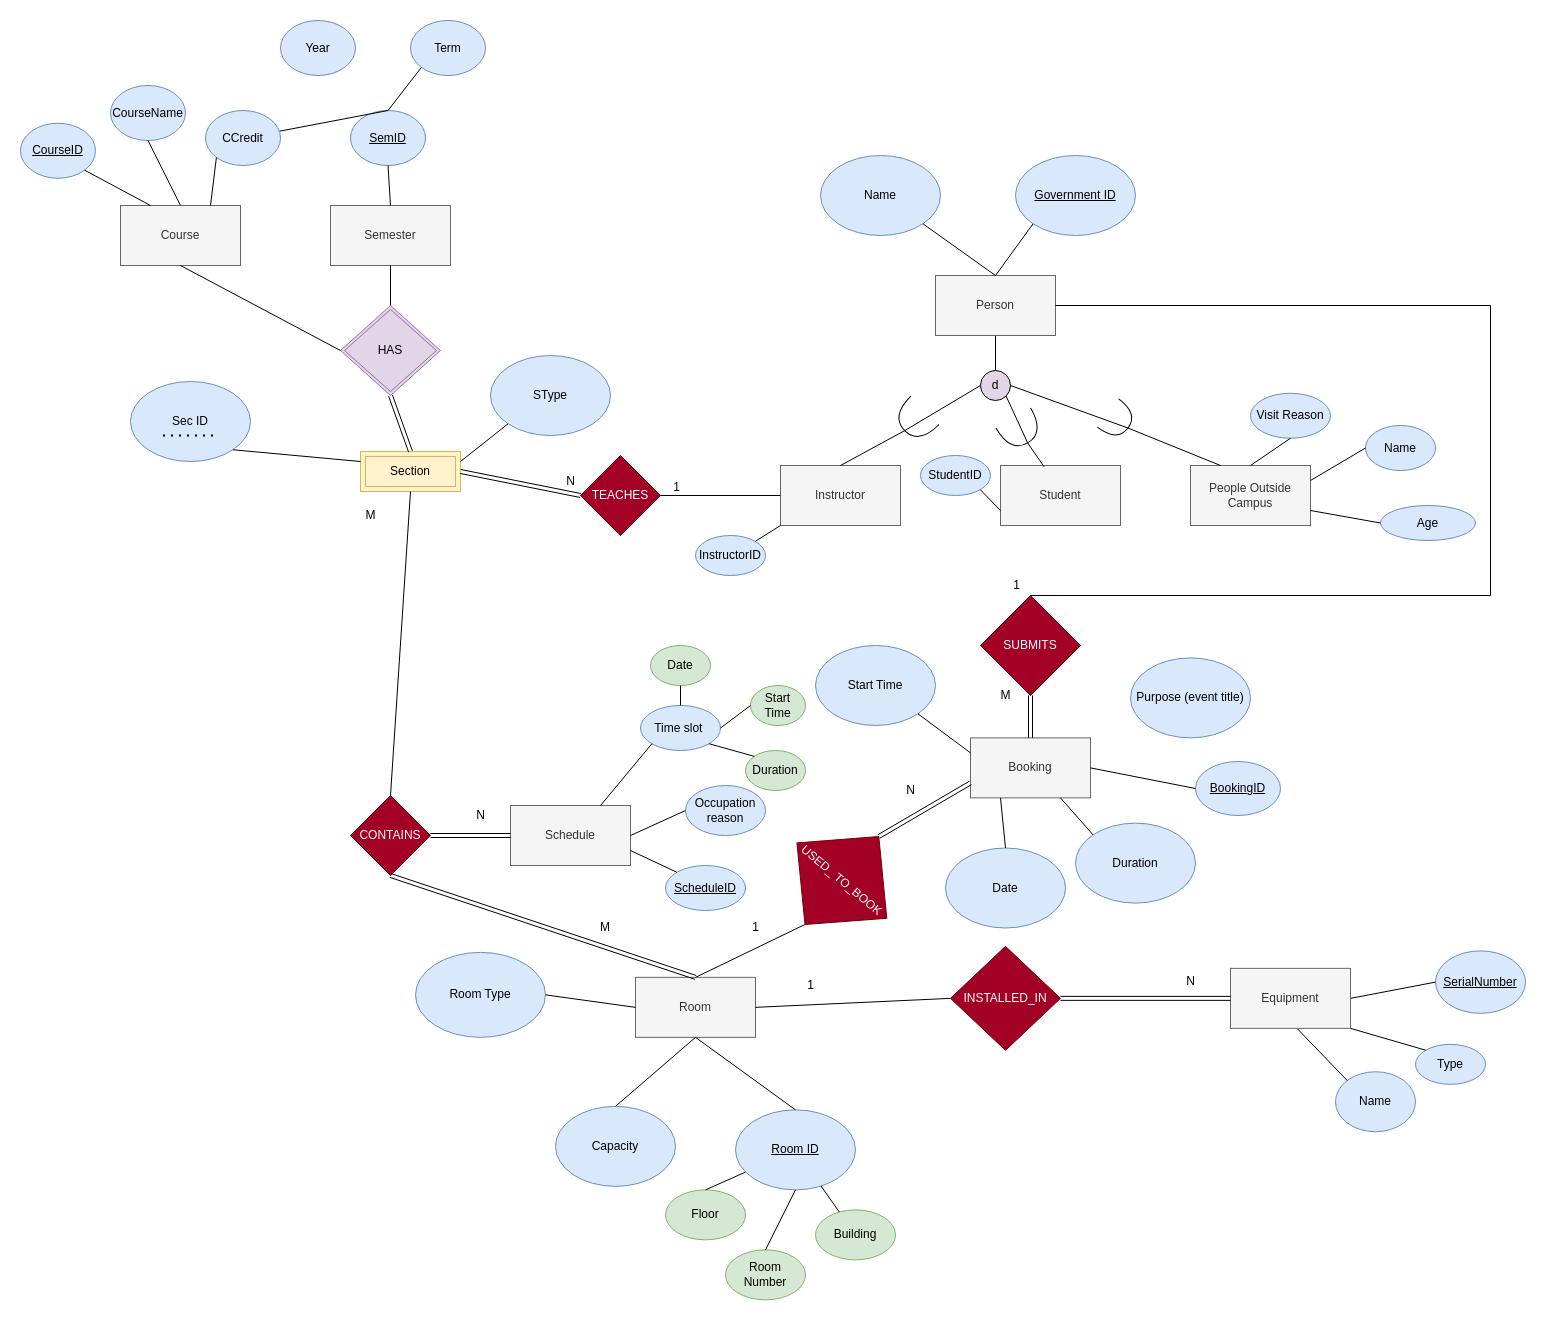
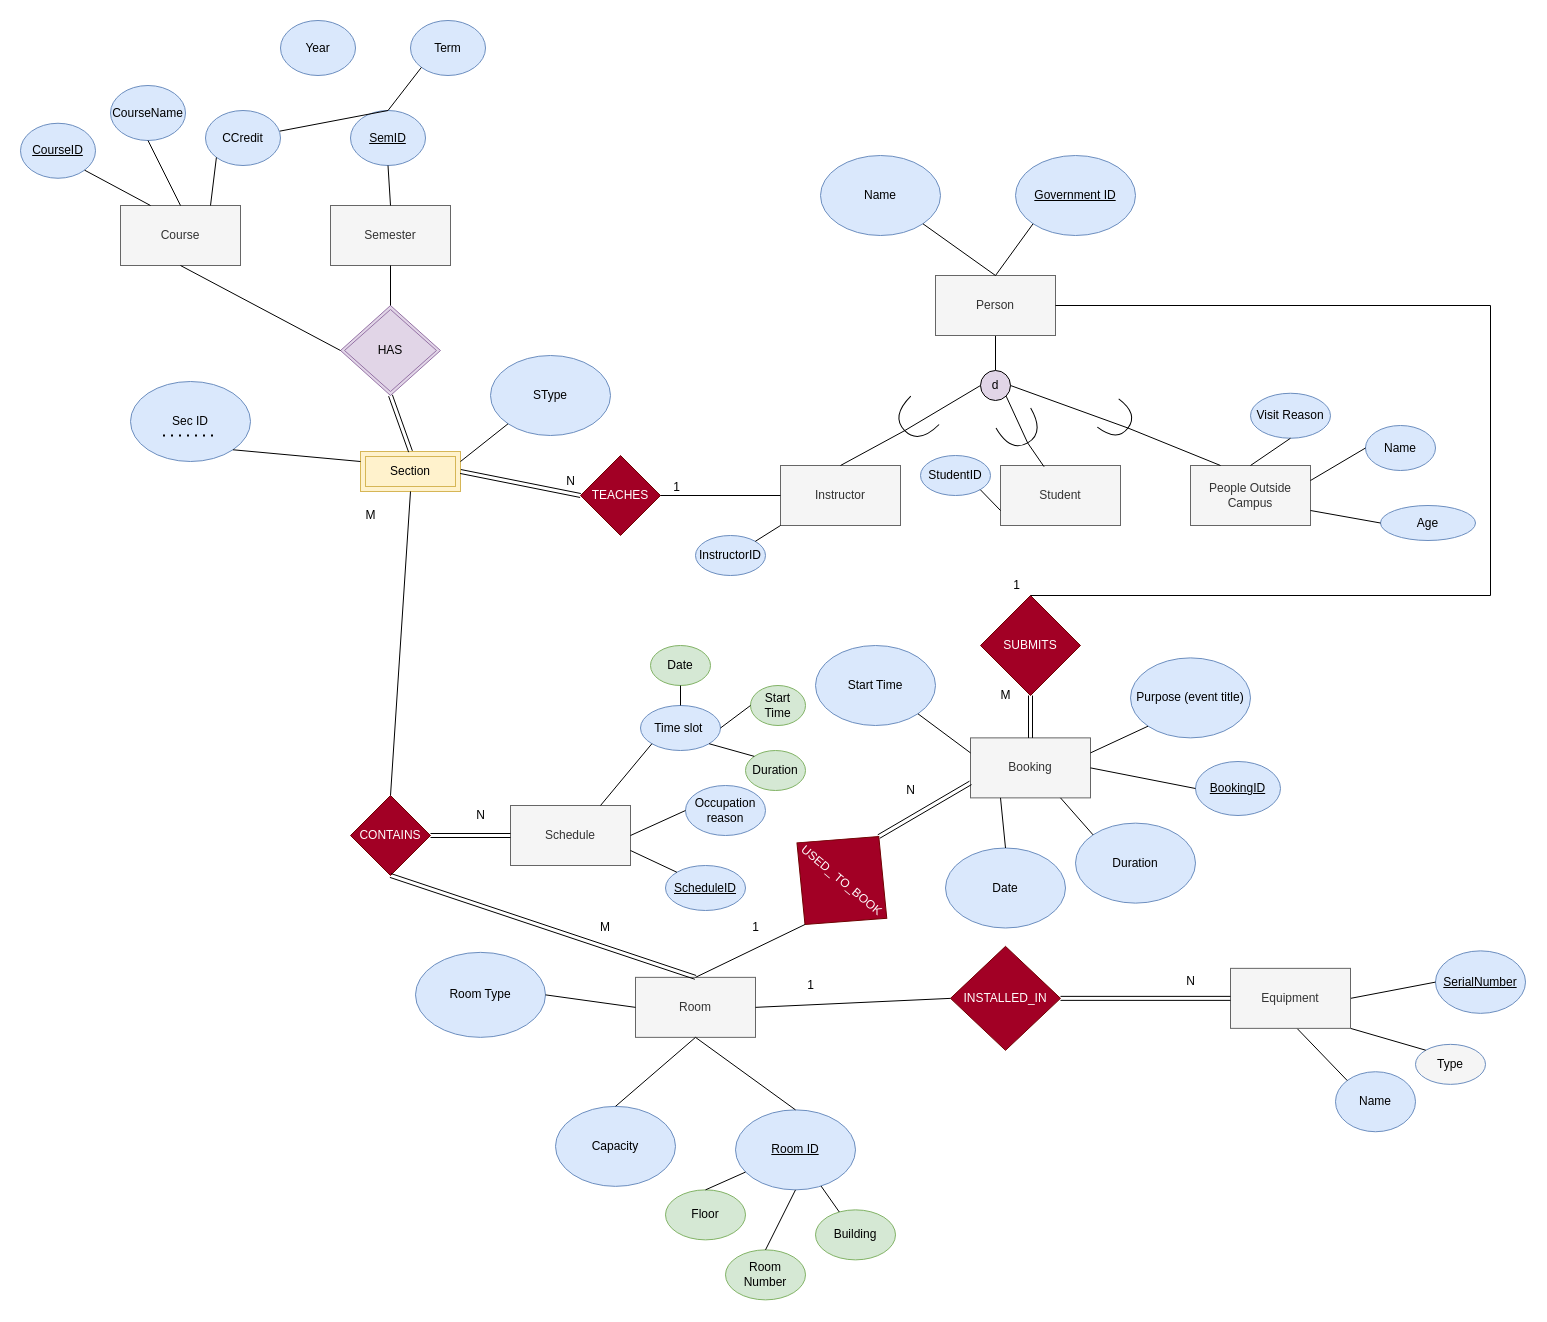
edge "Purpose (event title)" -- "Booking": added
node "Type": fillcolor #dae8fc -> #f5f5f5
